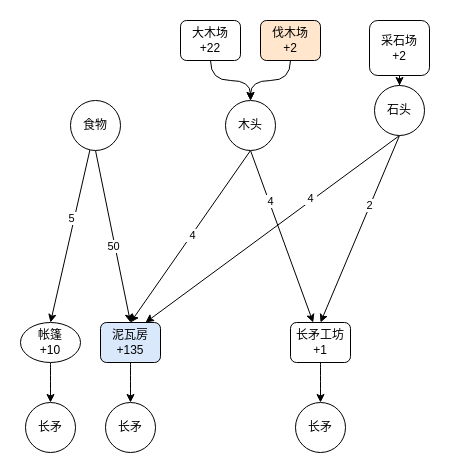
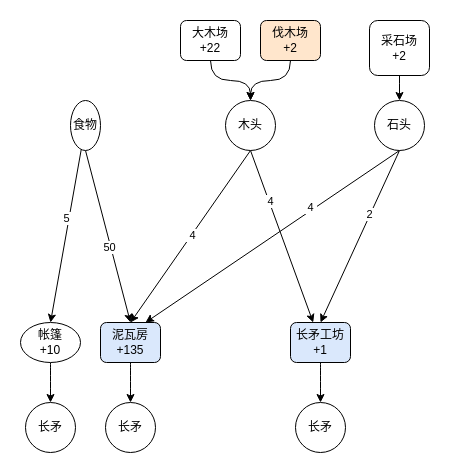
node "石头": moved (400, 111) -> (400, 126)
node "食物": size 50x50 -> 30x50
node "长矛工坊 +1": fillcolor #ffffff -> #dae8fc
